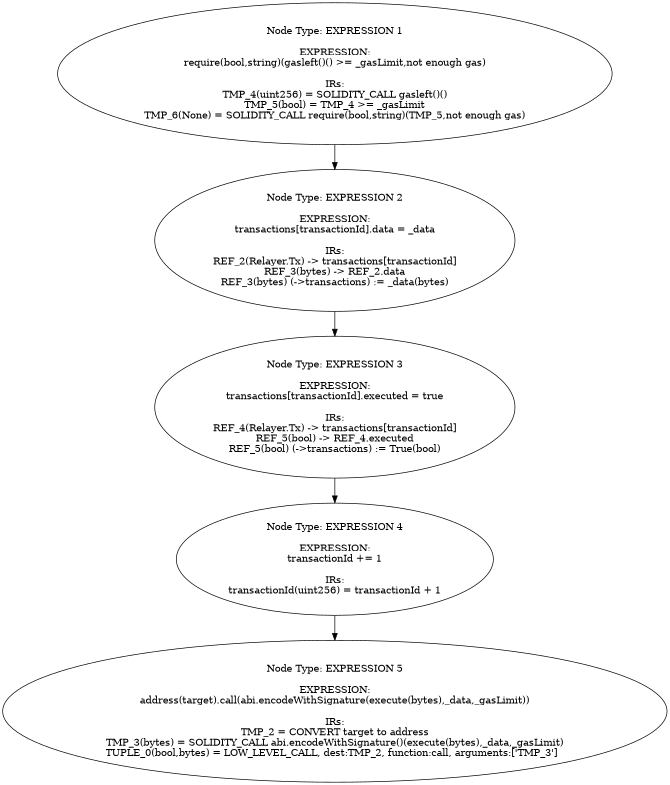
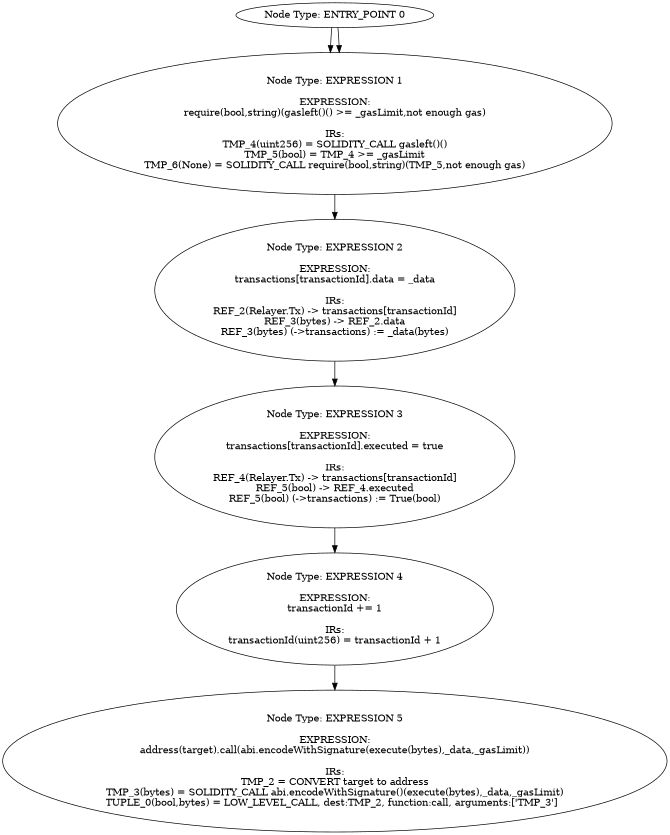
node "Node Type: ENTRY_POINT 0": added
